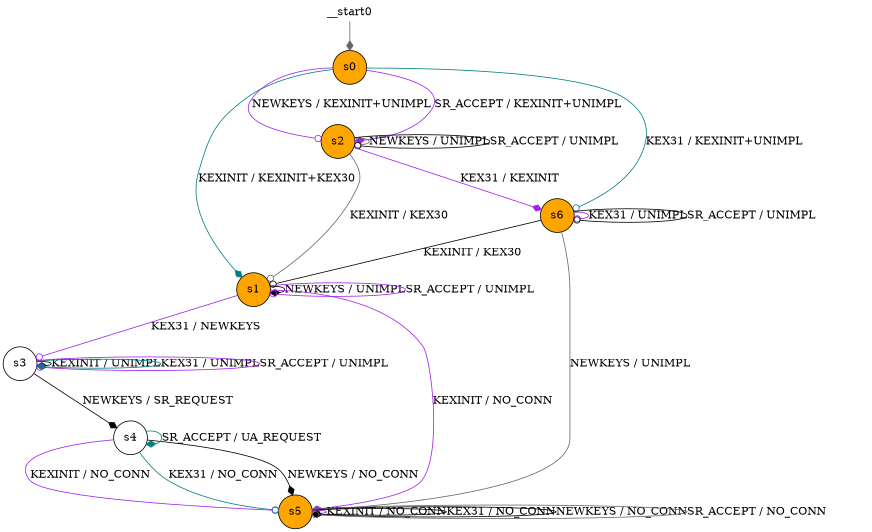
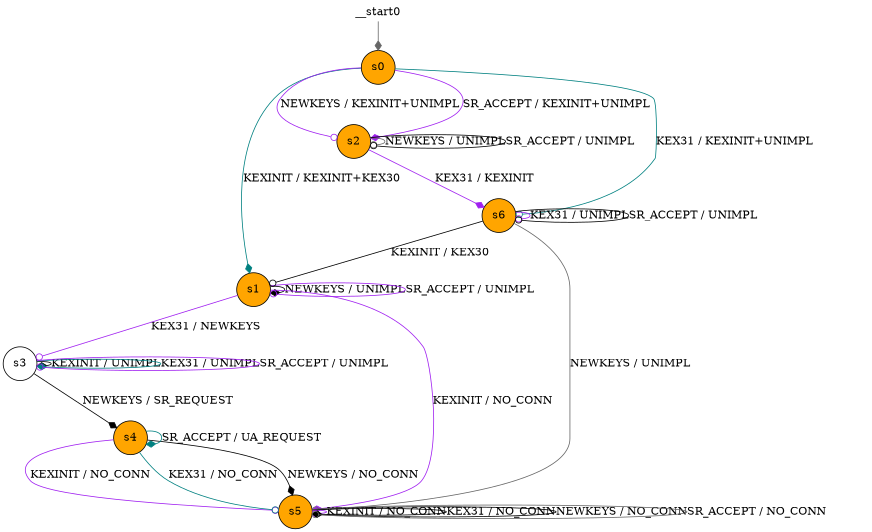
edge "s2" -> "s1": removed, label "KEXINIT / KEX30"
node "s4": fillcolor white -> orange
edge "s6" -> "s5": arrowhead diamond -> odot
